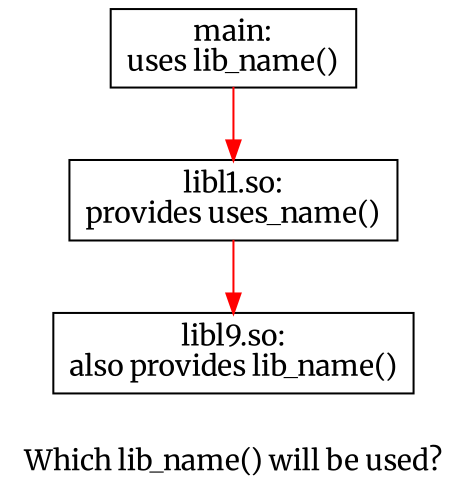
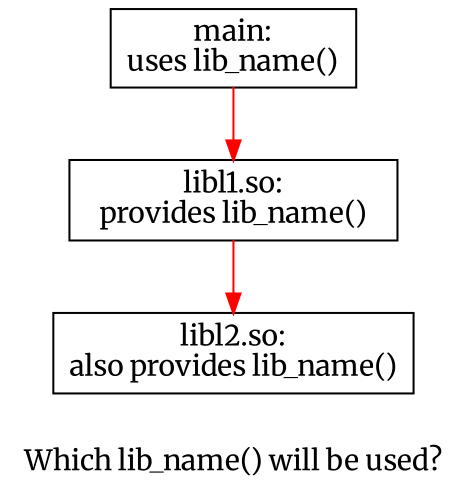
node "libl1.so: provides uses_name()": label "libl1.so: provides uses_name()" -> "libl1.so: provides lib_name()"
node "libl9.so: also provides lib_name()": label "libl9.so: also provides lib_name()" -> "libl2.so: also provides lib_name()"
